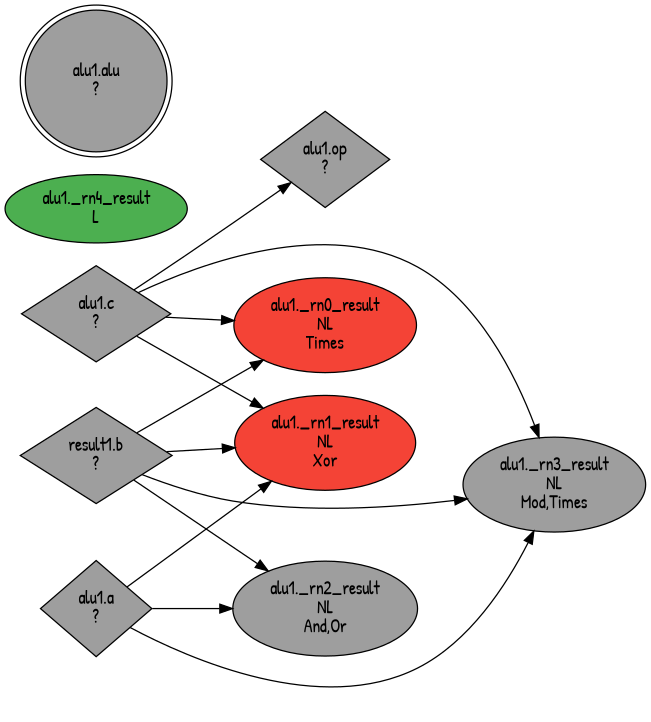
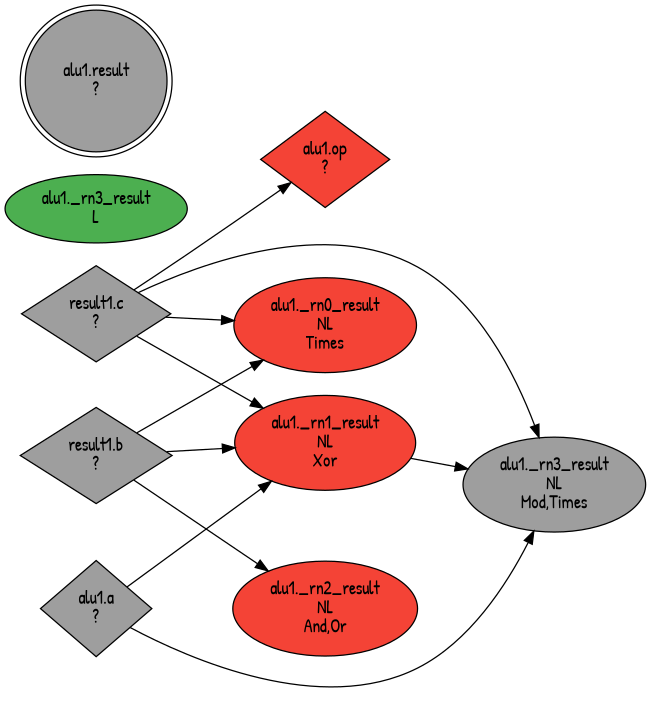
node "alu1.alu ?": label "alu1.alu ?" -> "alu1.result ?"
node "alu1.op ?": fillcolor #9e9e9e -> #f44336
node "alu1._rn4_result L": label "alu1._rn4_result L" -> "alu1._rn3_result L"
node "alu1.c ?": label "alu1.c ?" -> "result1.c ?"
edge "result1.b ?" -> "alu1._rn3_result NL Mod,Times": now "alu1._rn1_result NL Xor" -> "alu1._rn3_result NL Mod,Times"
edge "alu1.a ?" -> "alu1._rn2_result NL And,Or": removed
node "alu1._rn2_result NL And,Or": fillcolor #9e9e9e -> #f44336
